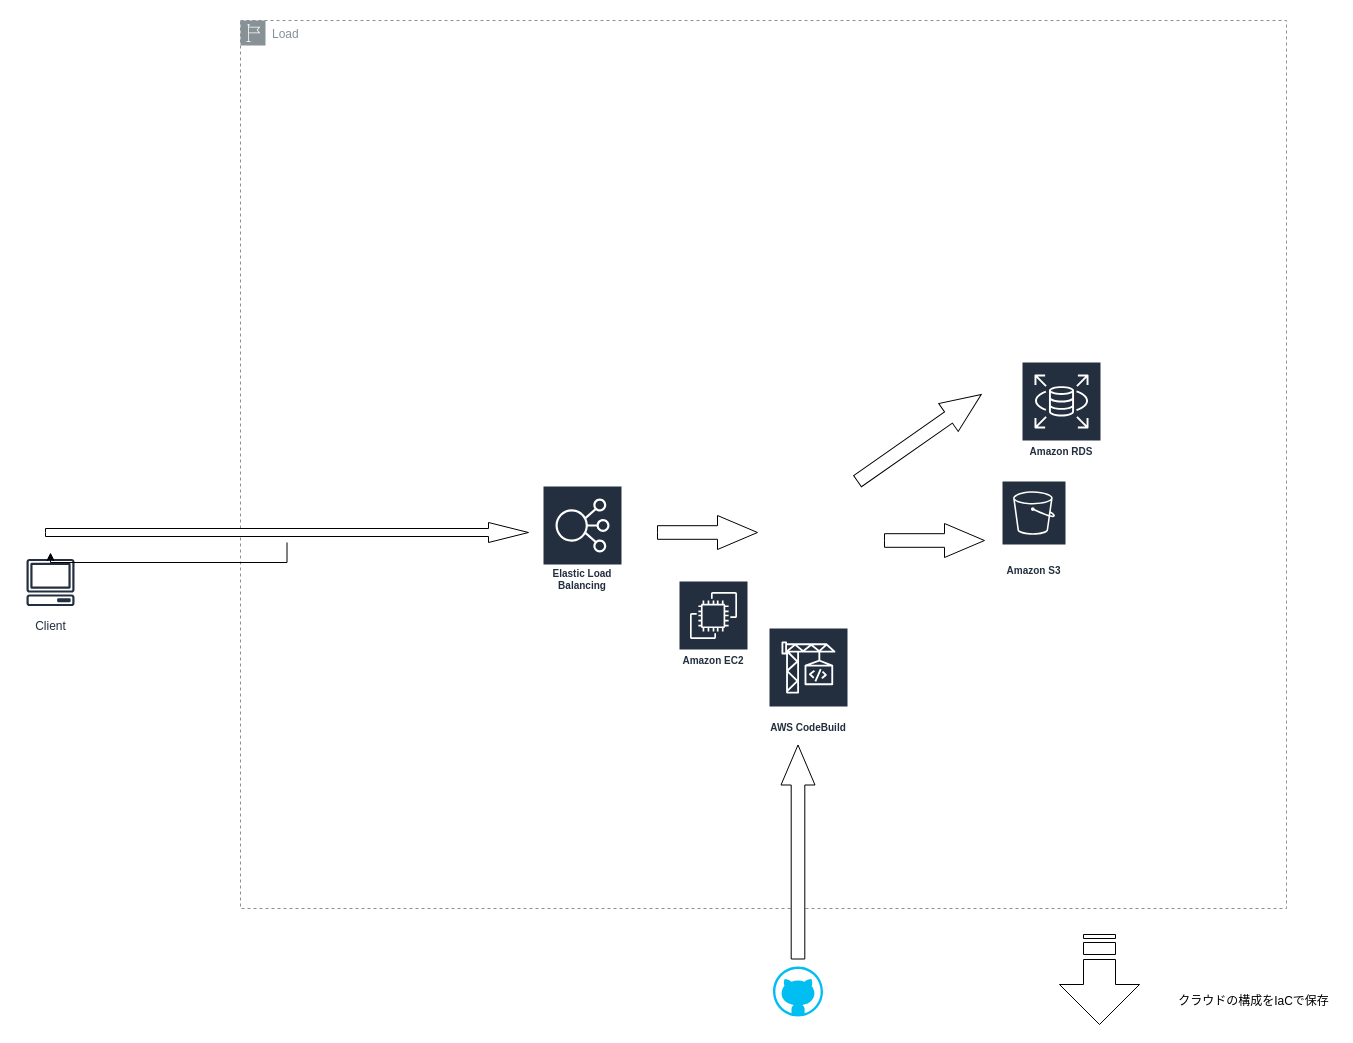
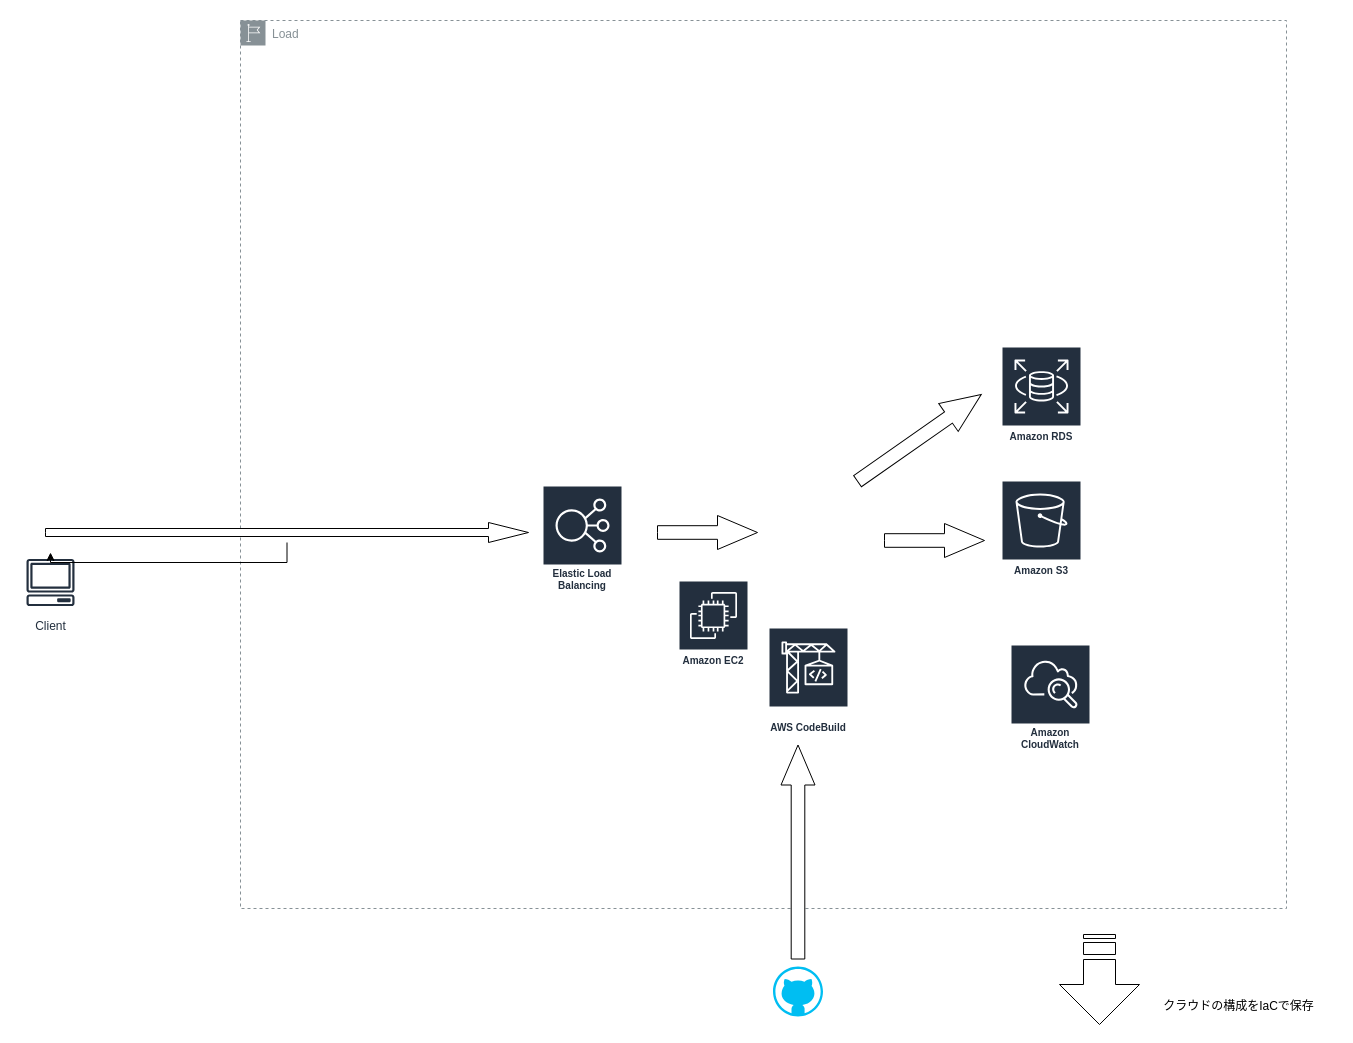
node "Amazon RDS": moved (1062, 412) -> (1042, 397)
node "Amazon S3": size 65x100 -> 80x100
node "Amazon CloudWatch": added
node "クラウドの構成をIaCで保存": moved (1254, 1002) -> (1239, 1007)
